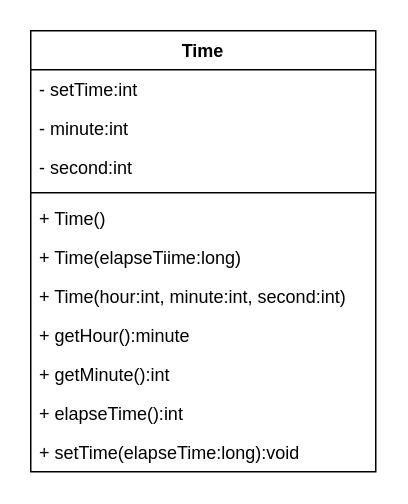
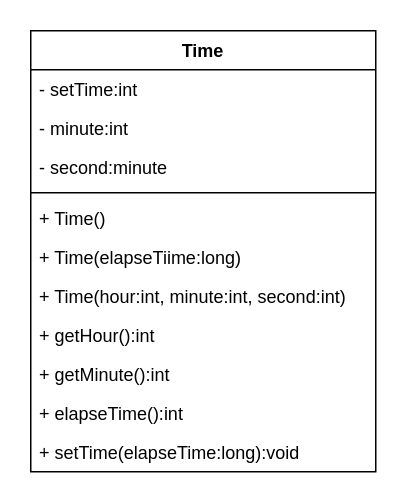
node "- second:int": label "- second:int" -> "- second:minute"
node "+ getHour():minute": label "+ getHour():minute" -> "+ getHour():int"
